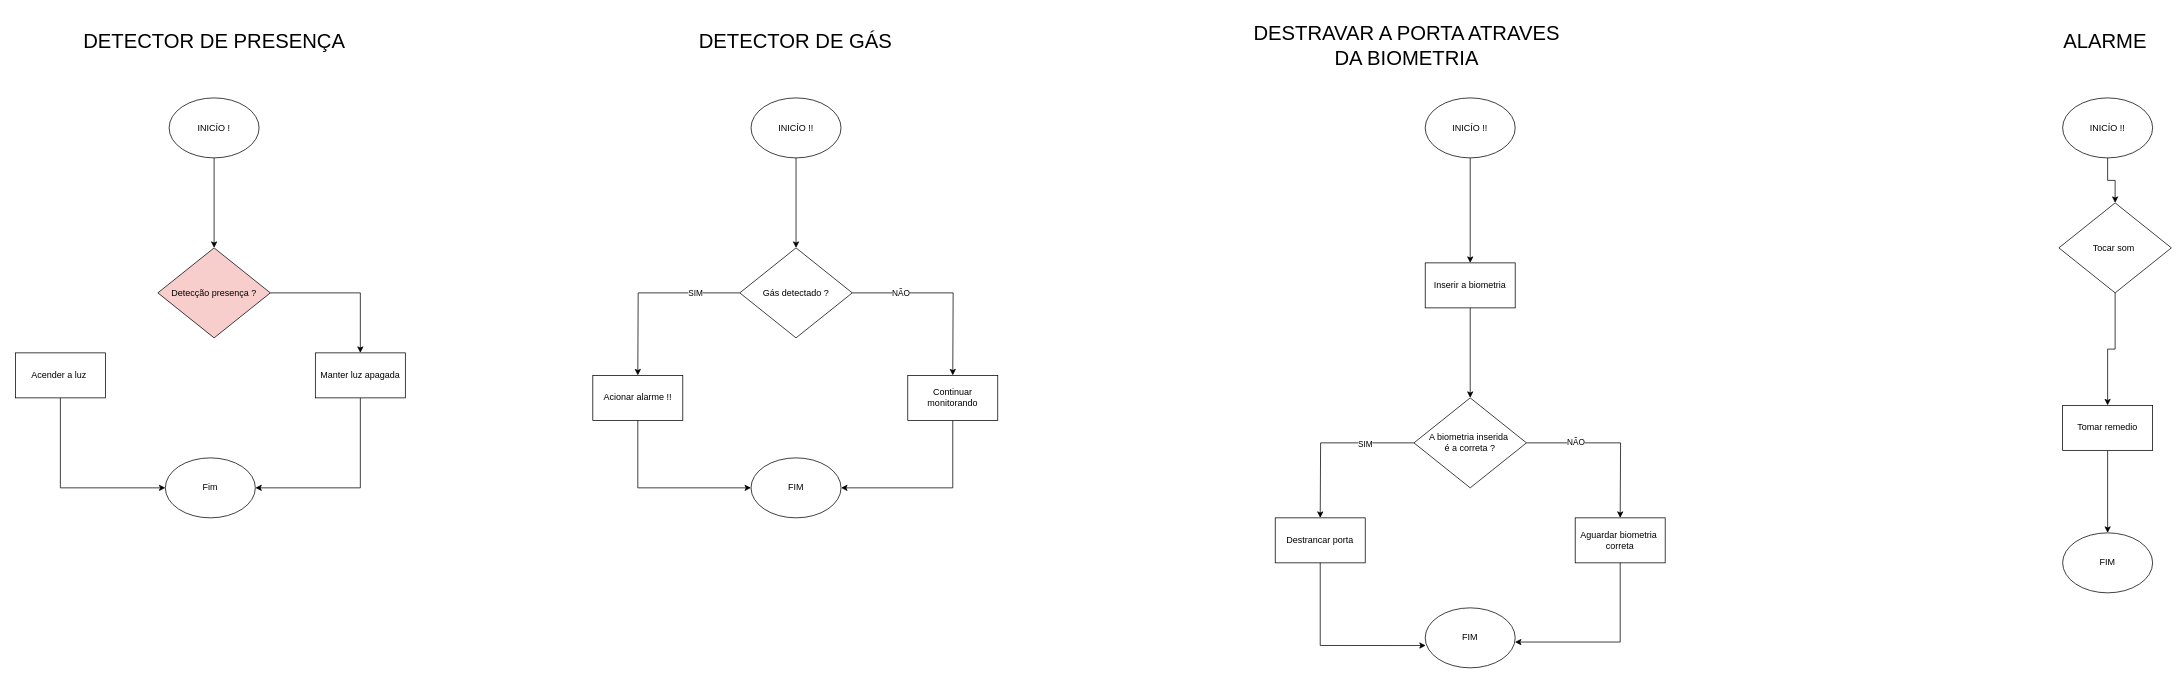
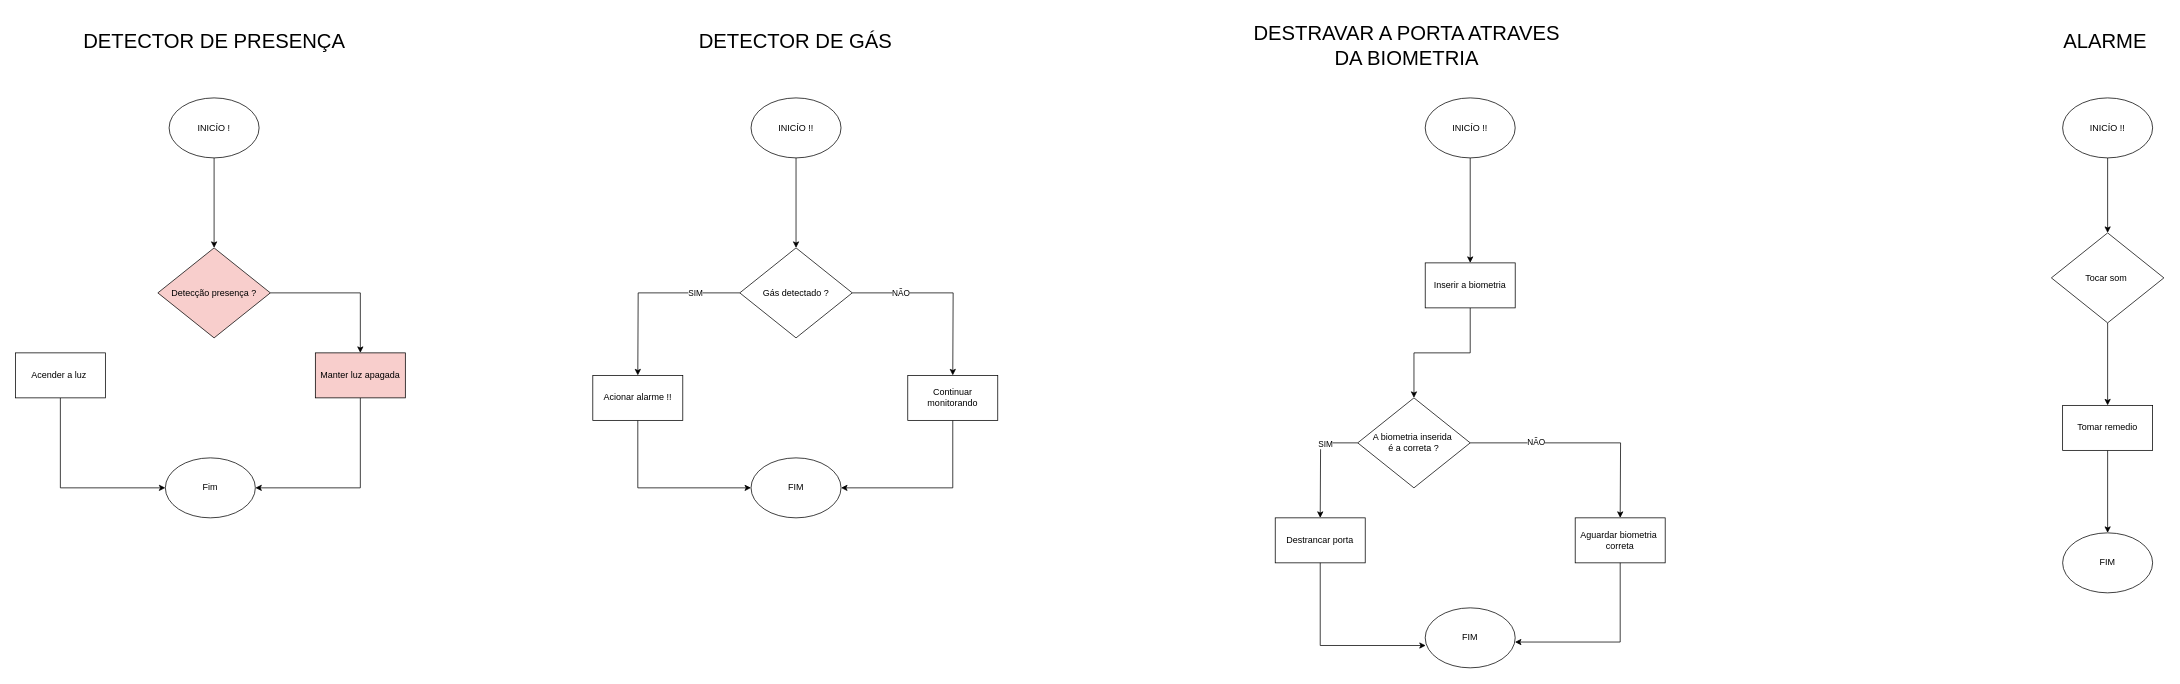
node "Tocar som": moved (2115, 248) -> (2108, 278)
node "Manter luz apagada": fillcolor #ffffff -> #f8cecc
node "A biometria inserida é a correta ?": moved (1470, 443) -> (1414, 443)
